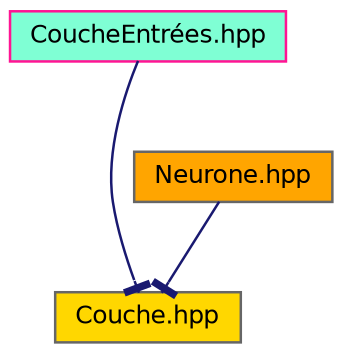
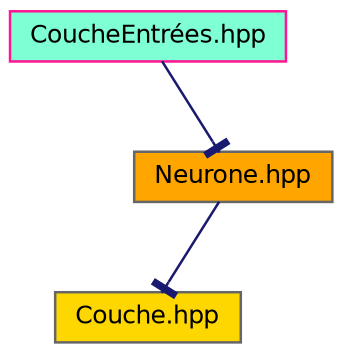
edge "CoucheEntrées.hpp" -> "Couche.hpp": now "CoucheEntrées.hpp" -> "Neurone.hpp"
